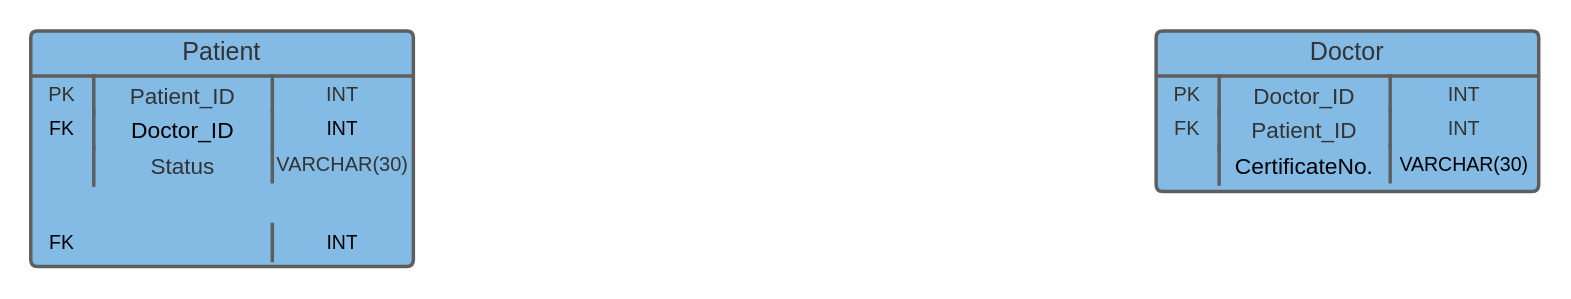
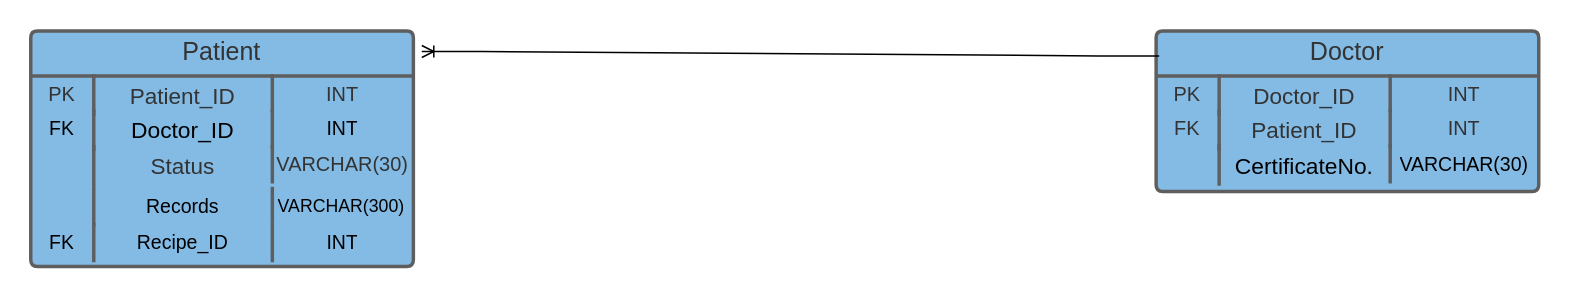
edge "Doctor" -> "Patient": added
node "VARCHAR(300)": added
node "Records": added
node "Recipe_ID": added
